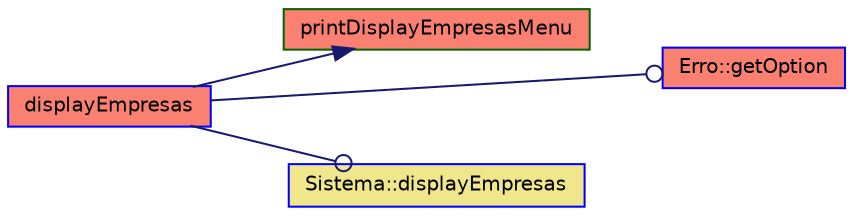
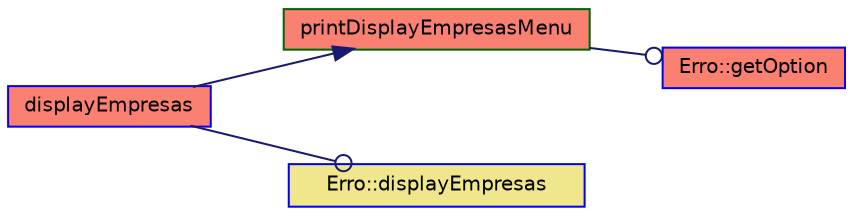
edge "displayEmpresas" -> "Erro::getOption": now "printDisplayEmpresasMenu" -> "Erro::getOption"
node "Sistema::displayEmpresas": label "Sistema::displayEmpresas" -> "Erro::displayEmpresas"
